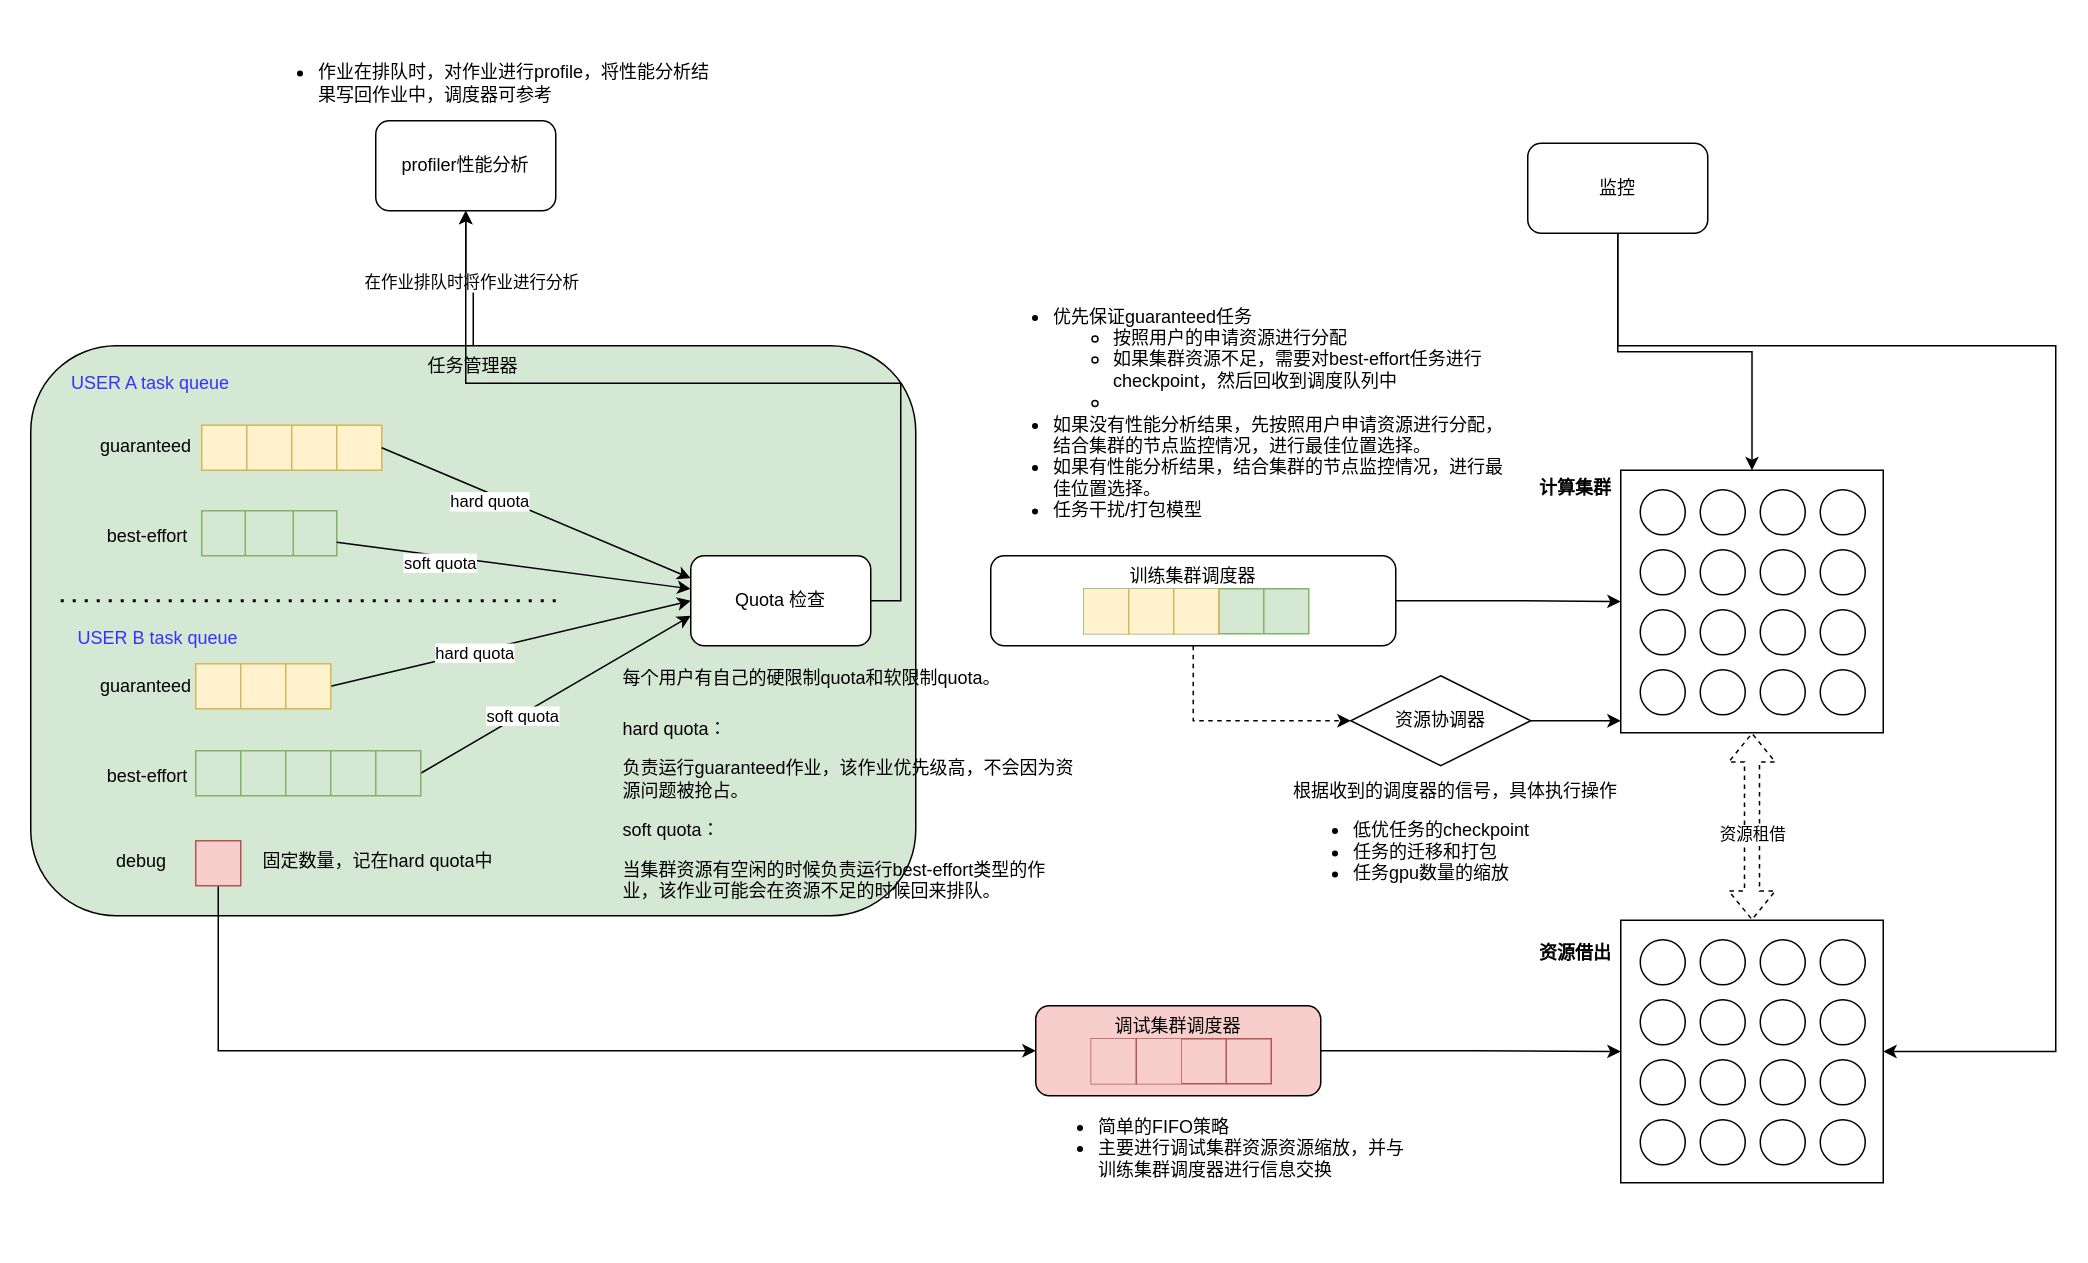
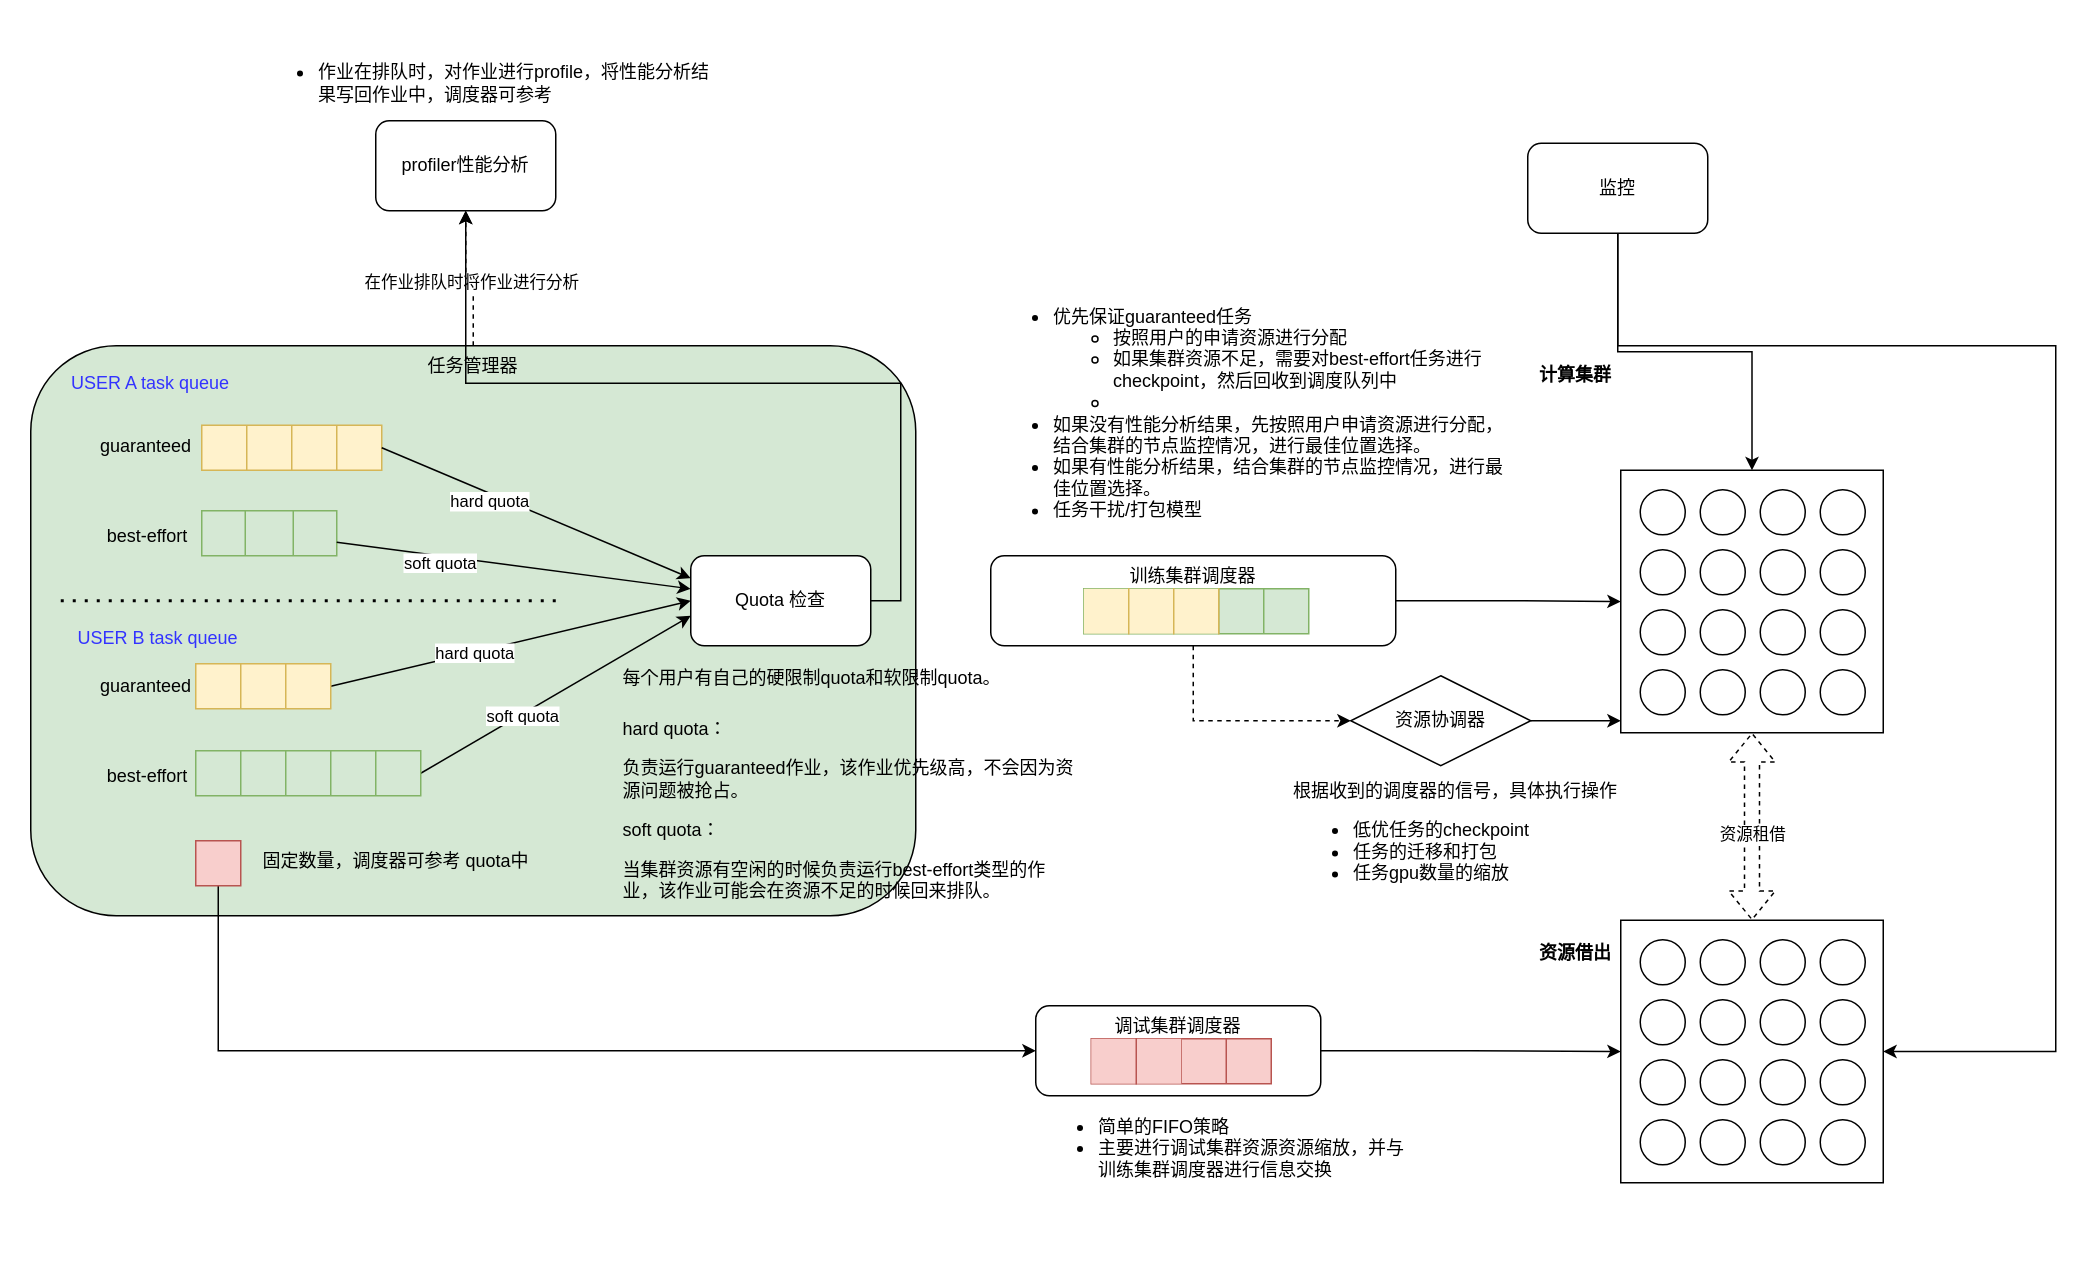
edge "任务管理器" -> "profiler性能分析": style solid -> dashed
node "计算集群": moved (1576, 488) -> (1576, 376)
node "固定数量，记在hard quota中": label "固定数量，记在hard quota中" -> "固定数量，调度器可参考 quota中"
node "debug": removed
node "调试集群调度器": fillcolor #f8cecc -> #ffffff
